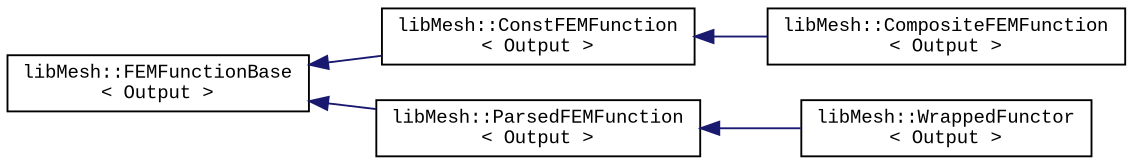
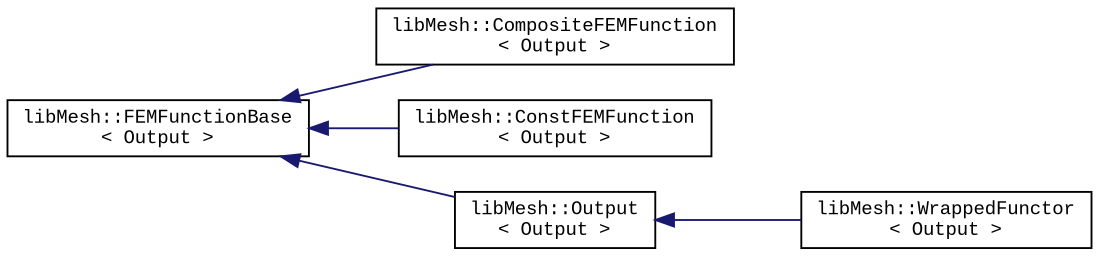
edge "libMesh::CompositeFEMFunction < Output >" -> "libMesh::ConstFEMFunction < Output >": now "libMesh::CompositeFEMFunction < Output >" -> "libMesh::FEMFunctionBase < Output >"
node "libMesh::ParsedFEMFunction < Output >": label "libMesh::ParsedFEMFunction < Output >" -> "libMesh::Output < Output >"
